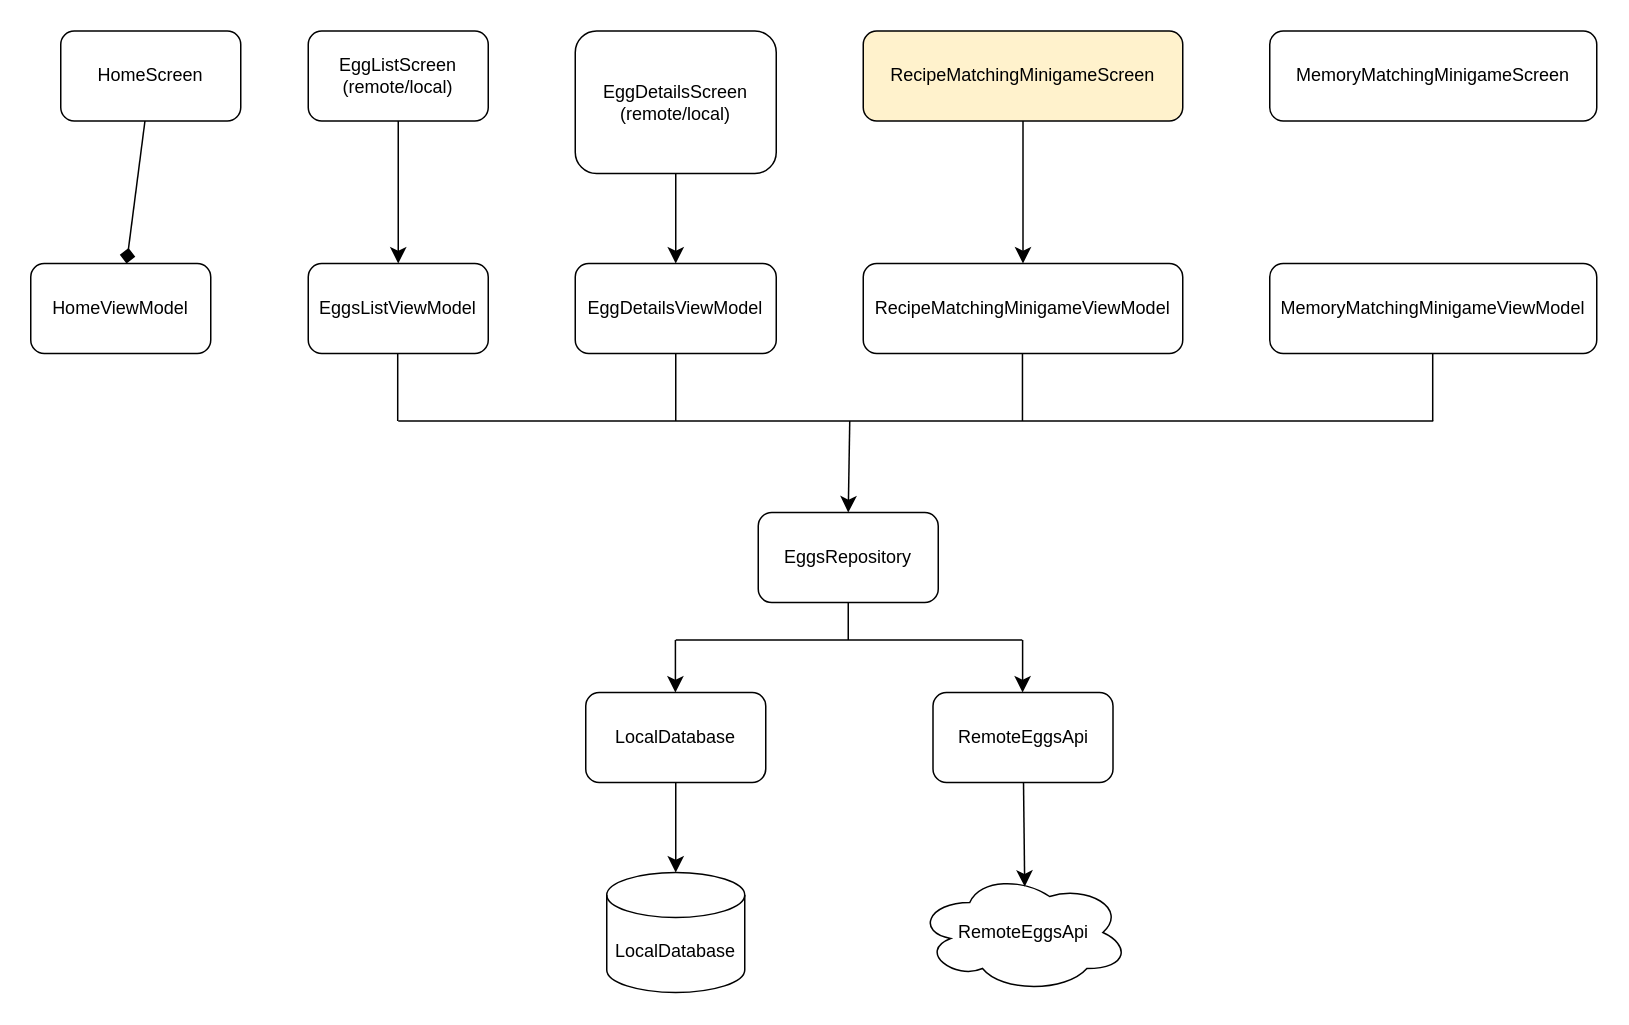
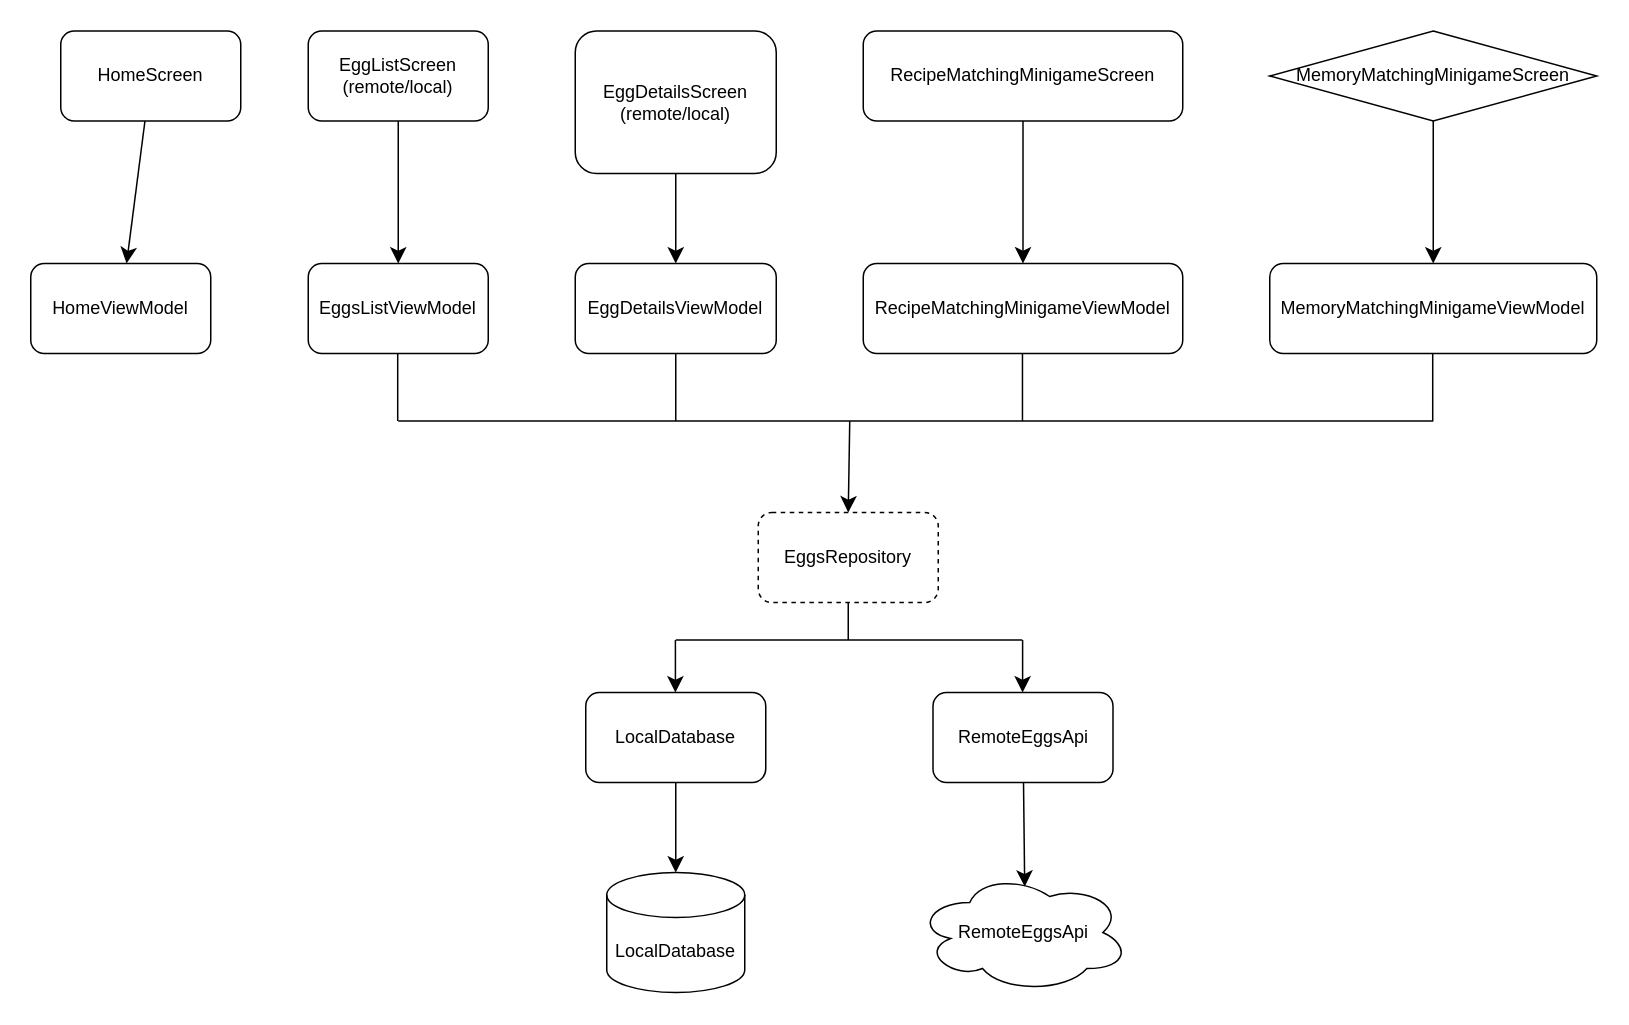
node "RecipeMatchingMinigameScreen": fillcolor #fff2cc -> #ffffff
node "MemoryMatchingMinigameScreen": shape rounded rectangle -> diamond
edge "MemoryMatchingMinigameScreen" -> "MemoryMatchingMinigameViewModel": added
edge "HomeScreen" -> "HomeViewModel": arrowhead diamond -> classic
node "EggsRepository": style solid -> dashed
